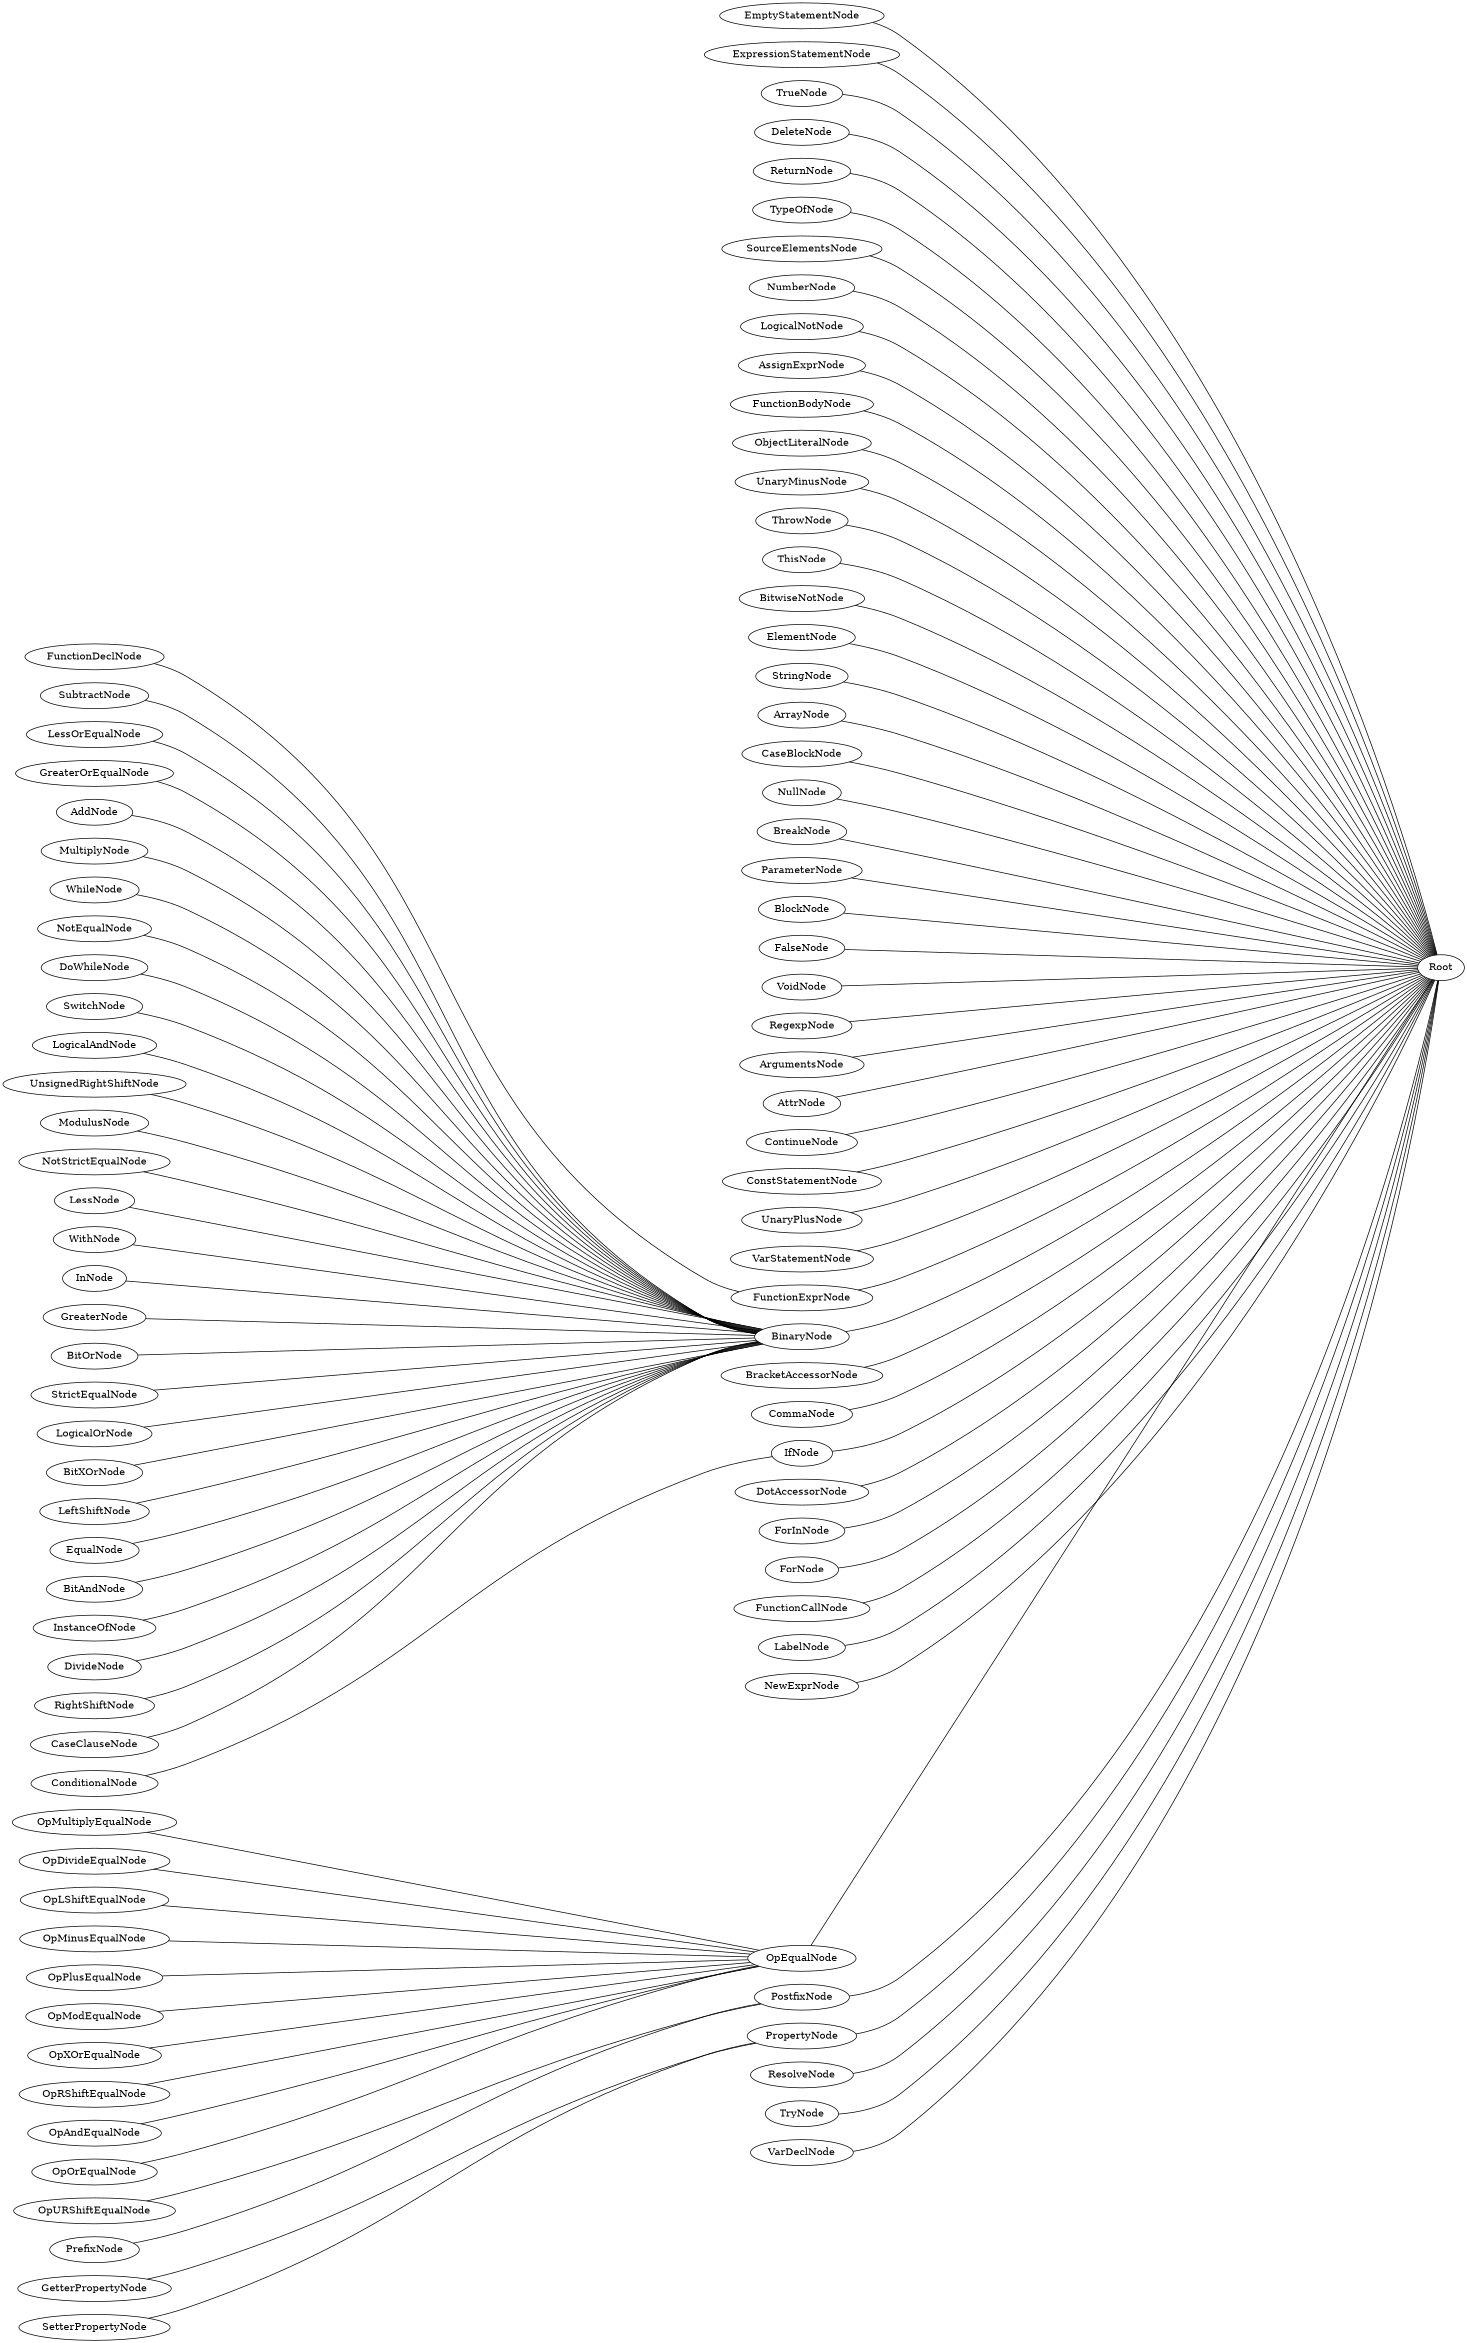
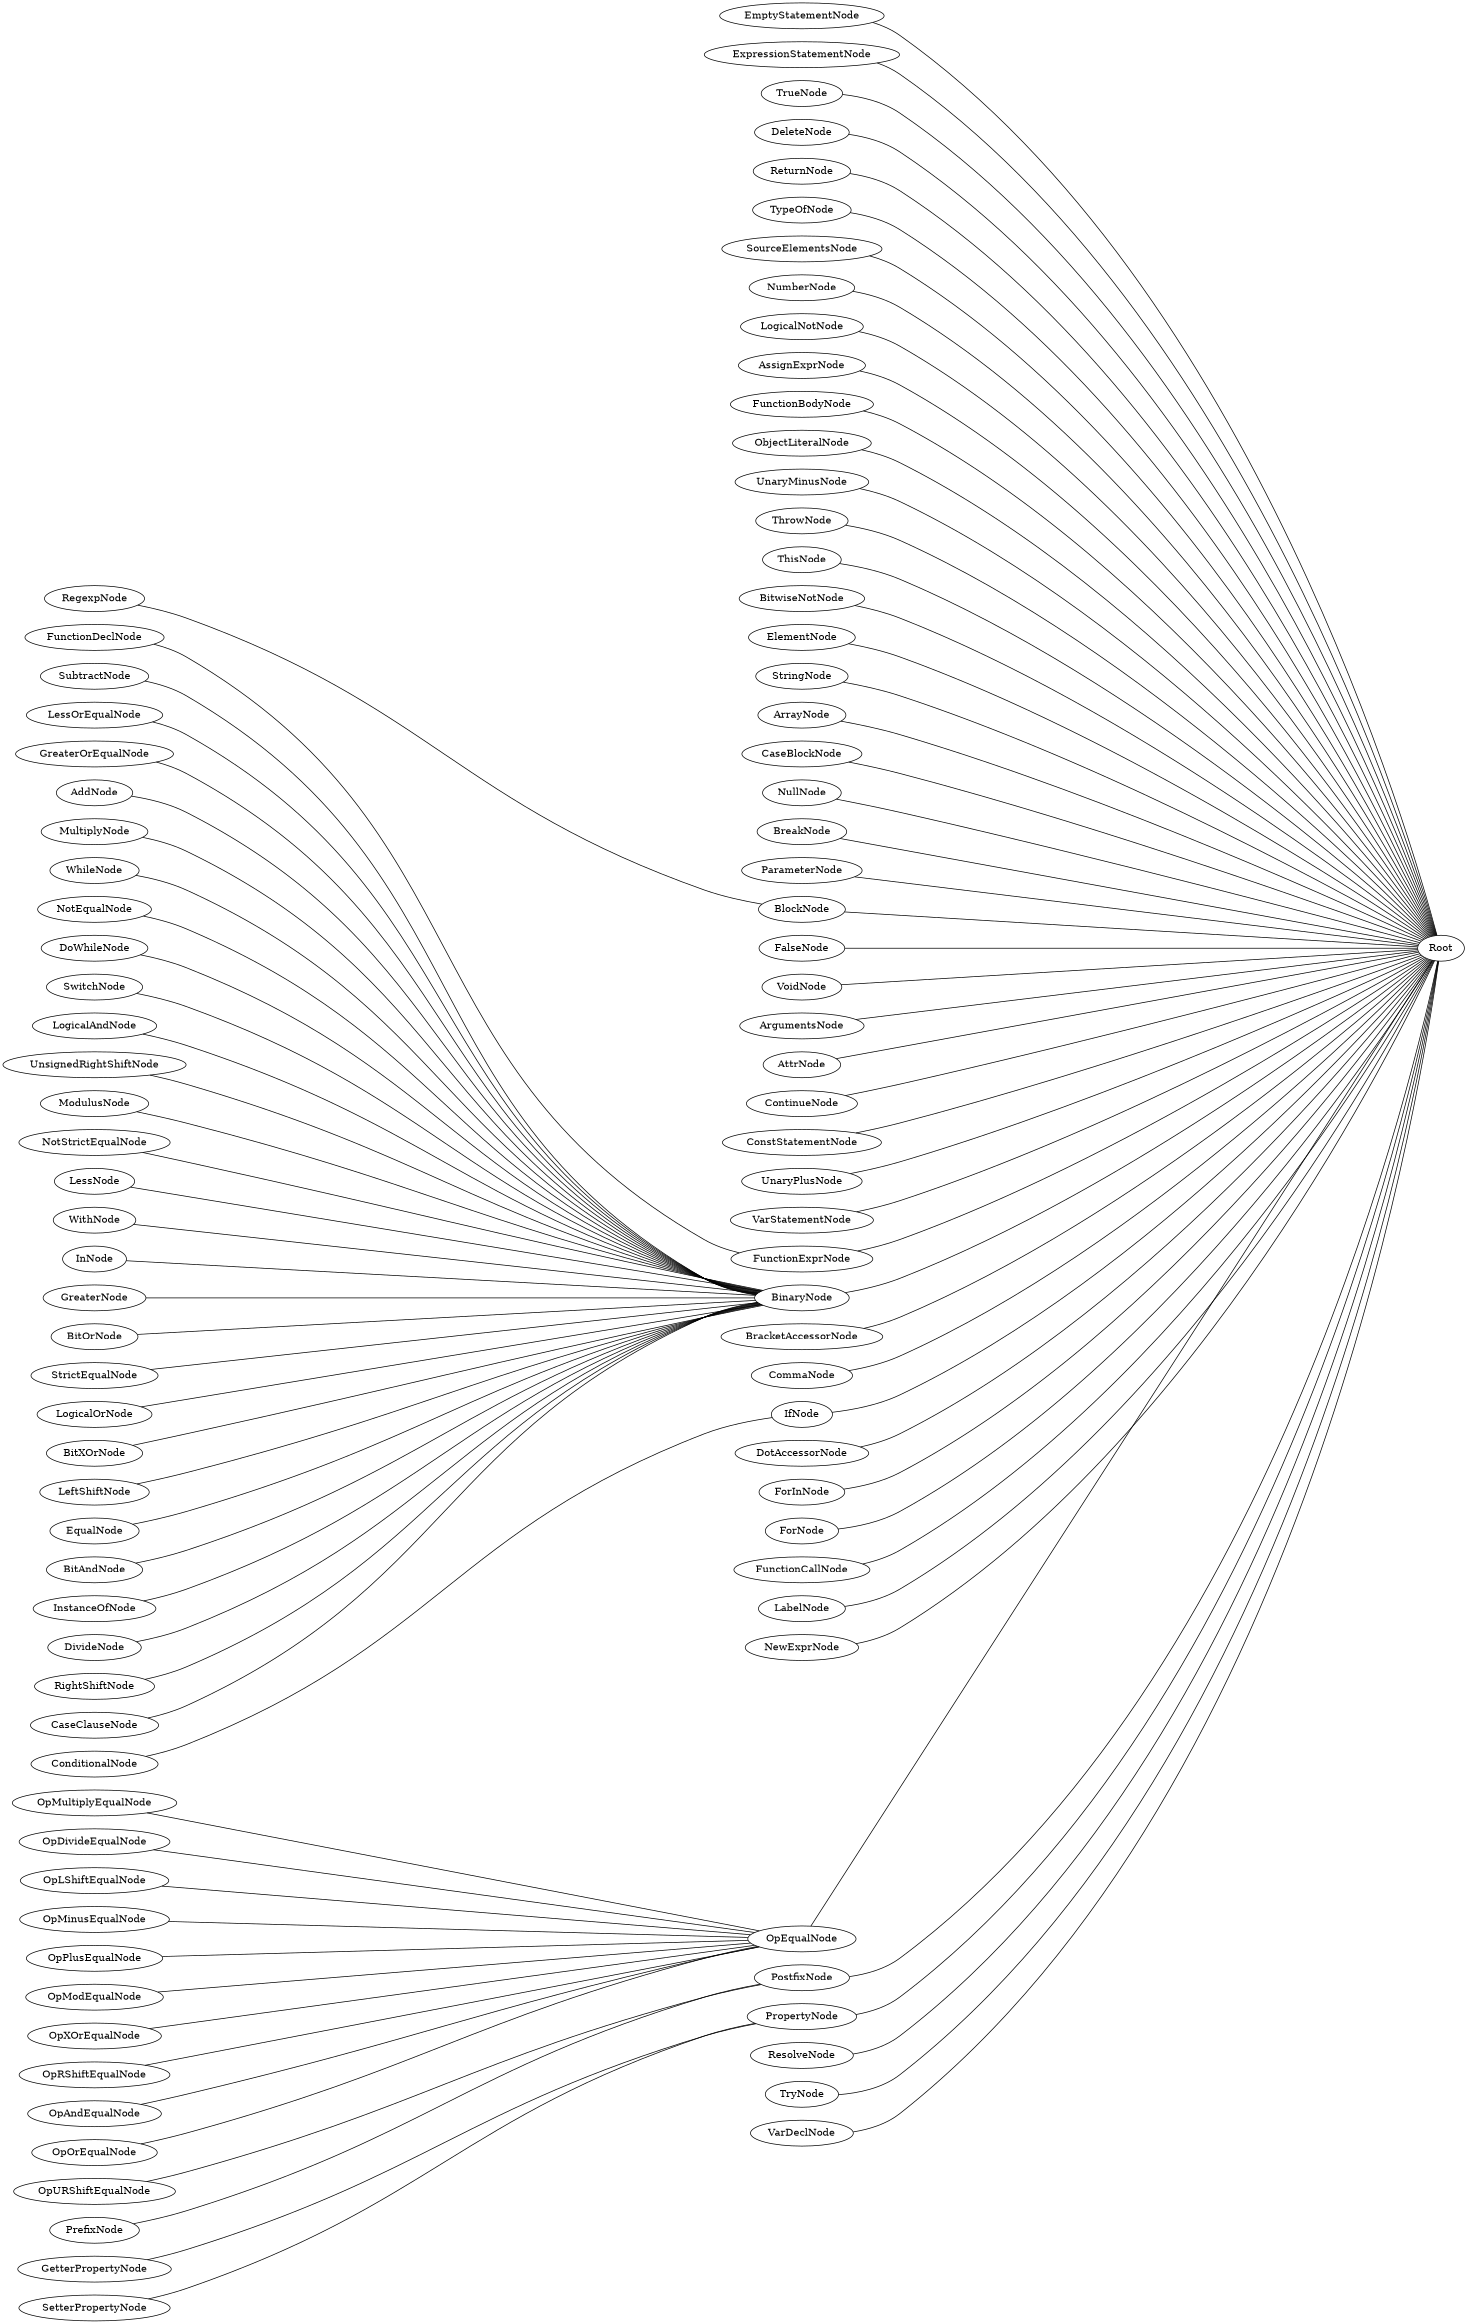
edge "Root" -- "RegexpNode": now "BlockNode" -- "RegexpNode"
